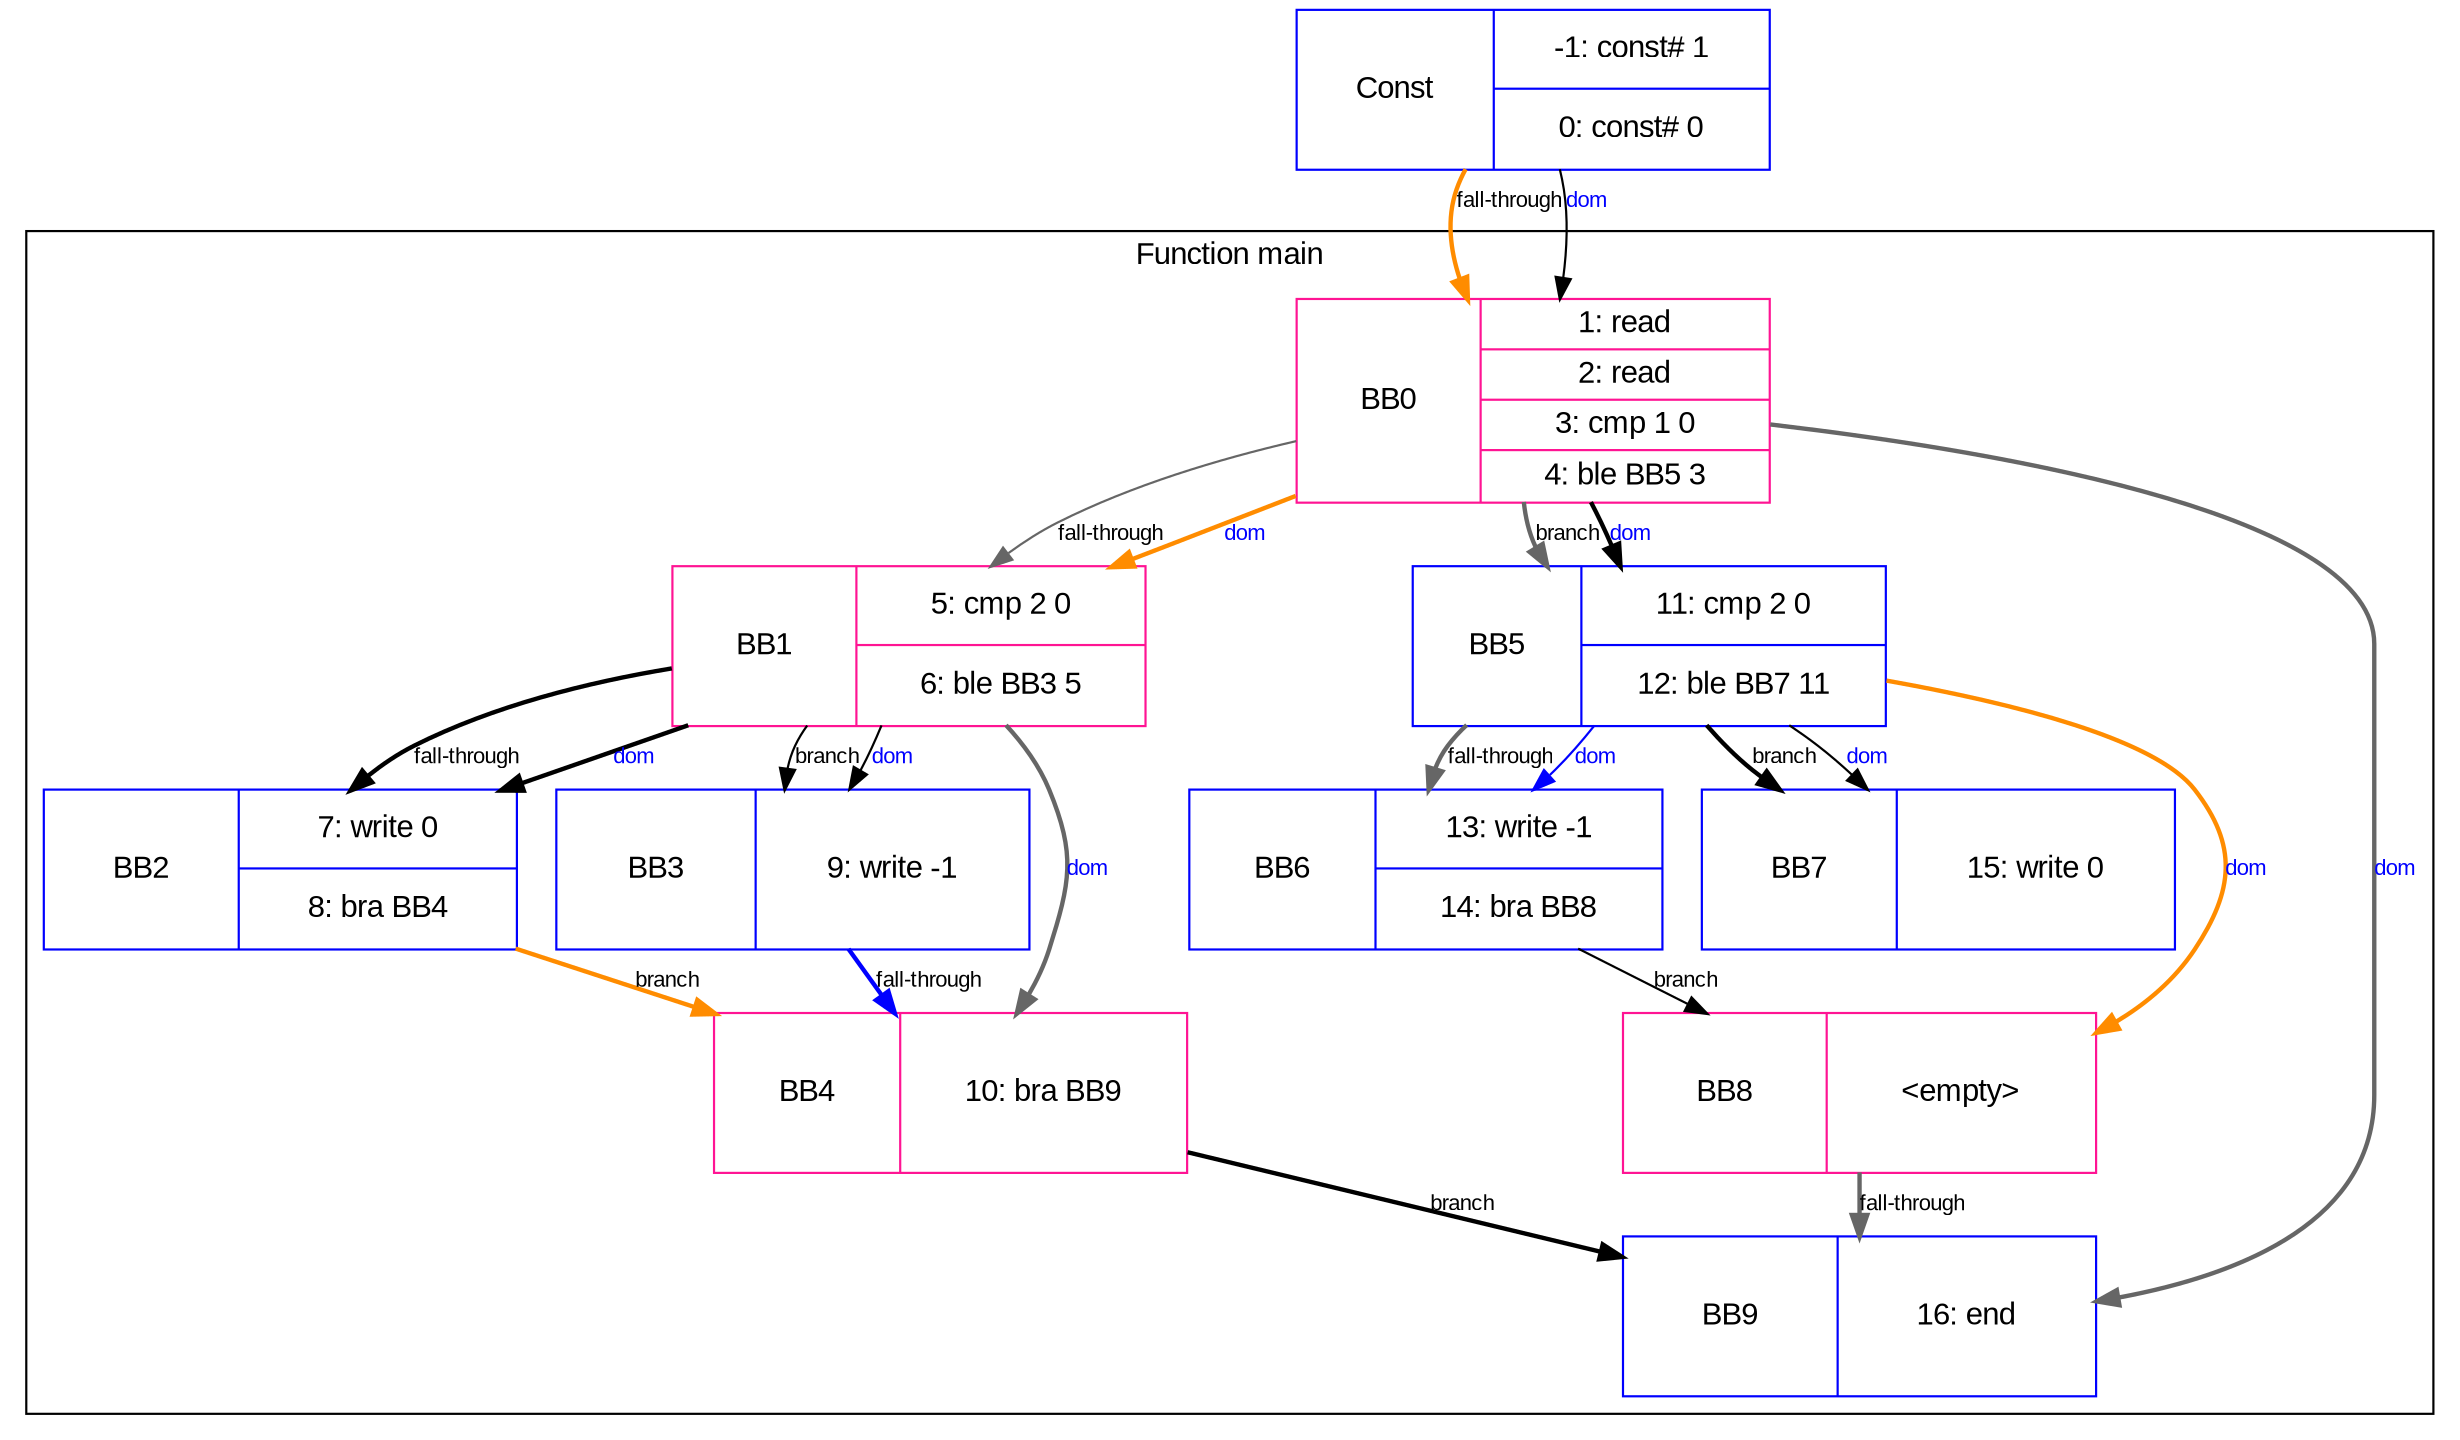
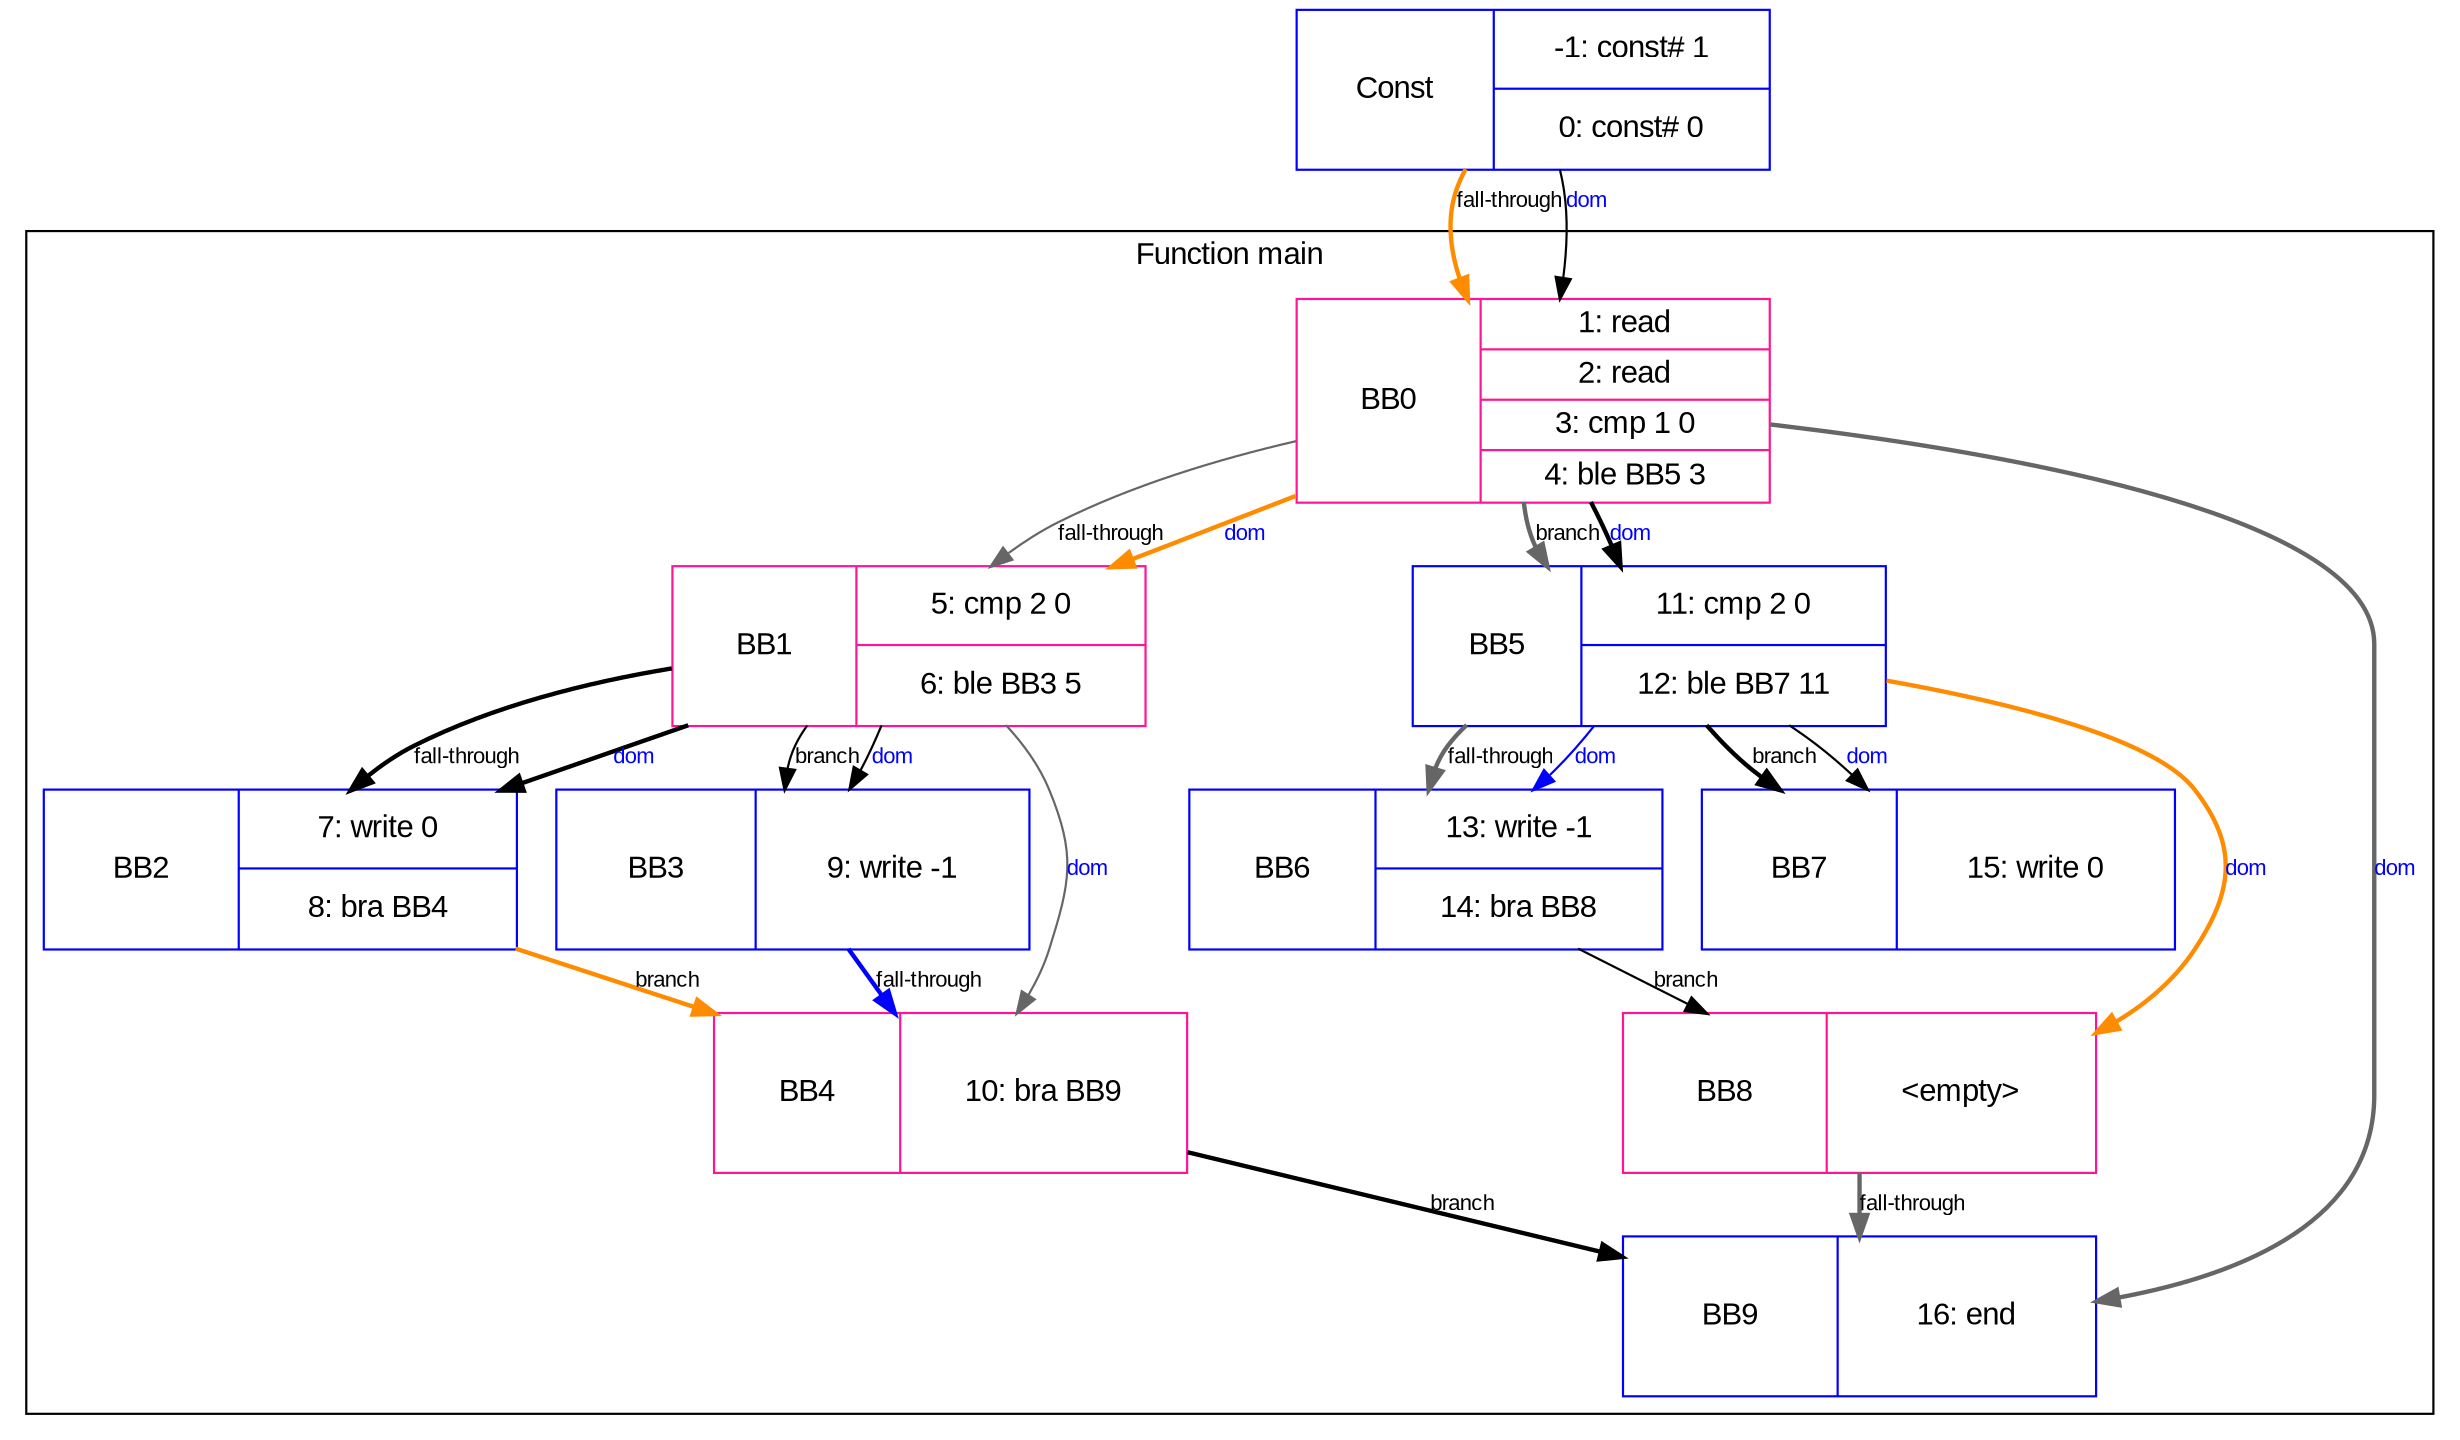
edge "BB1" -> "BB4": style bold -> solid
